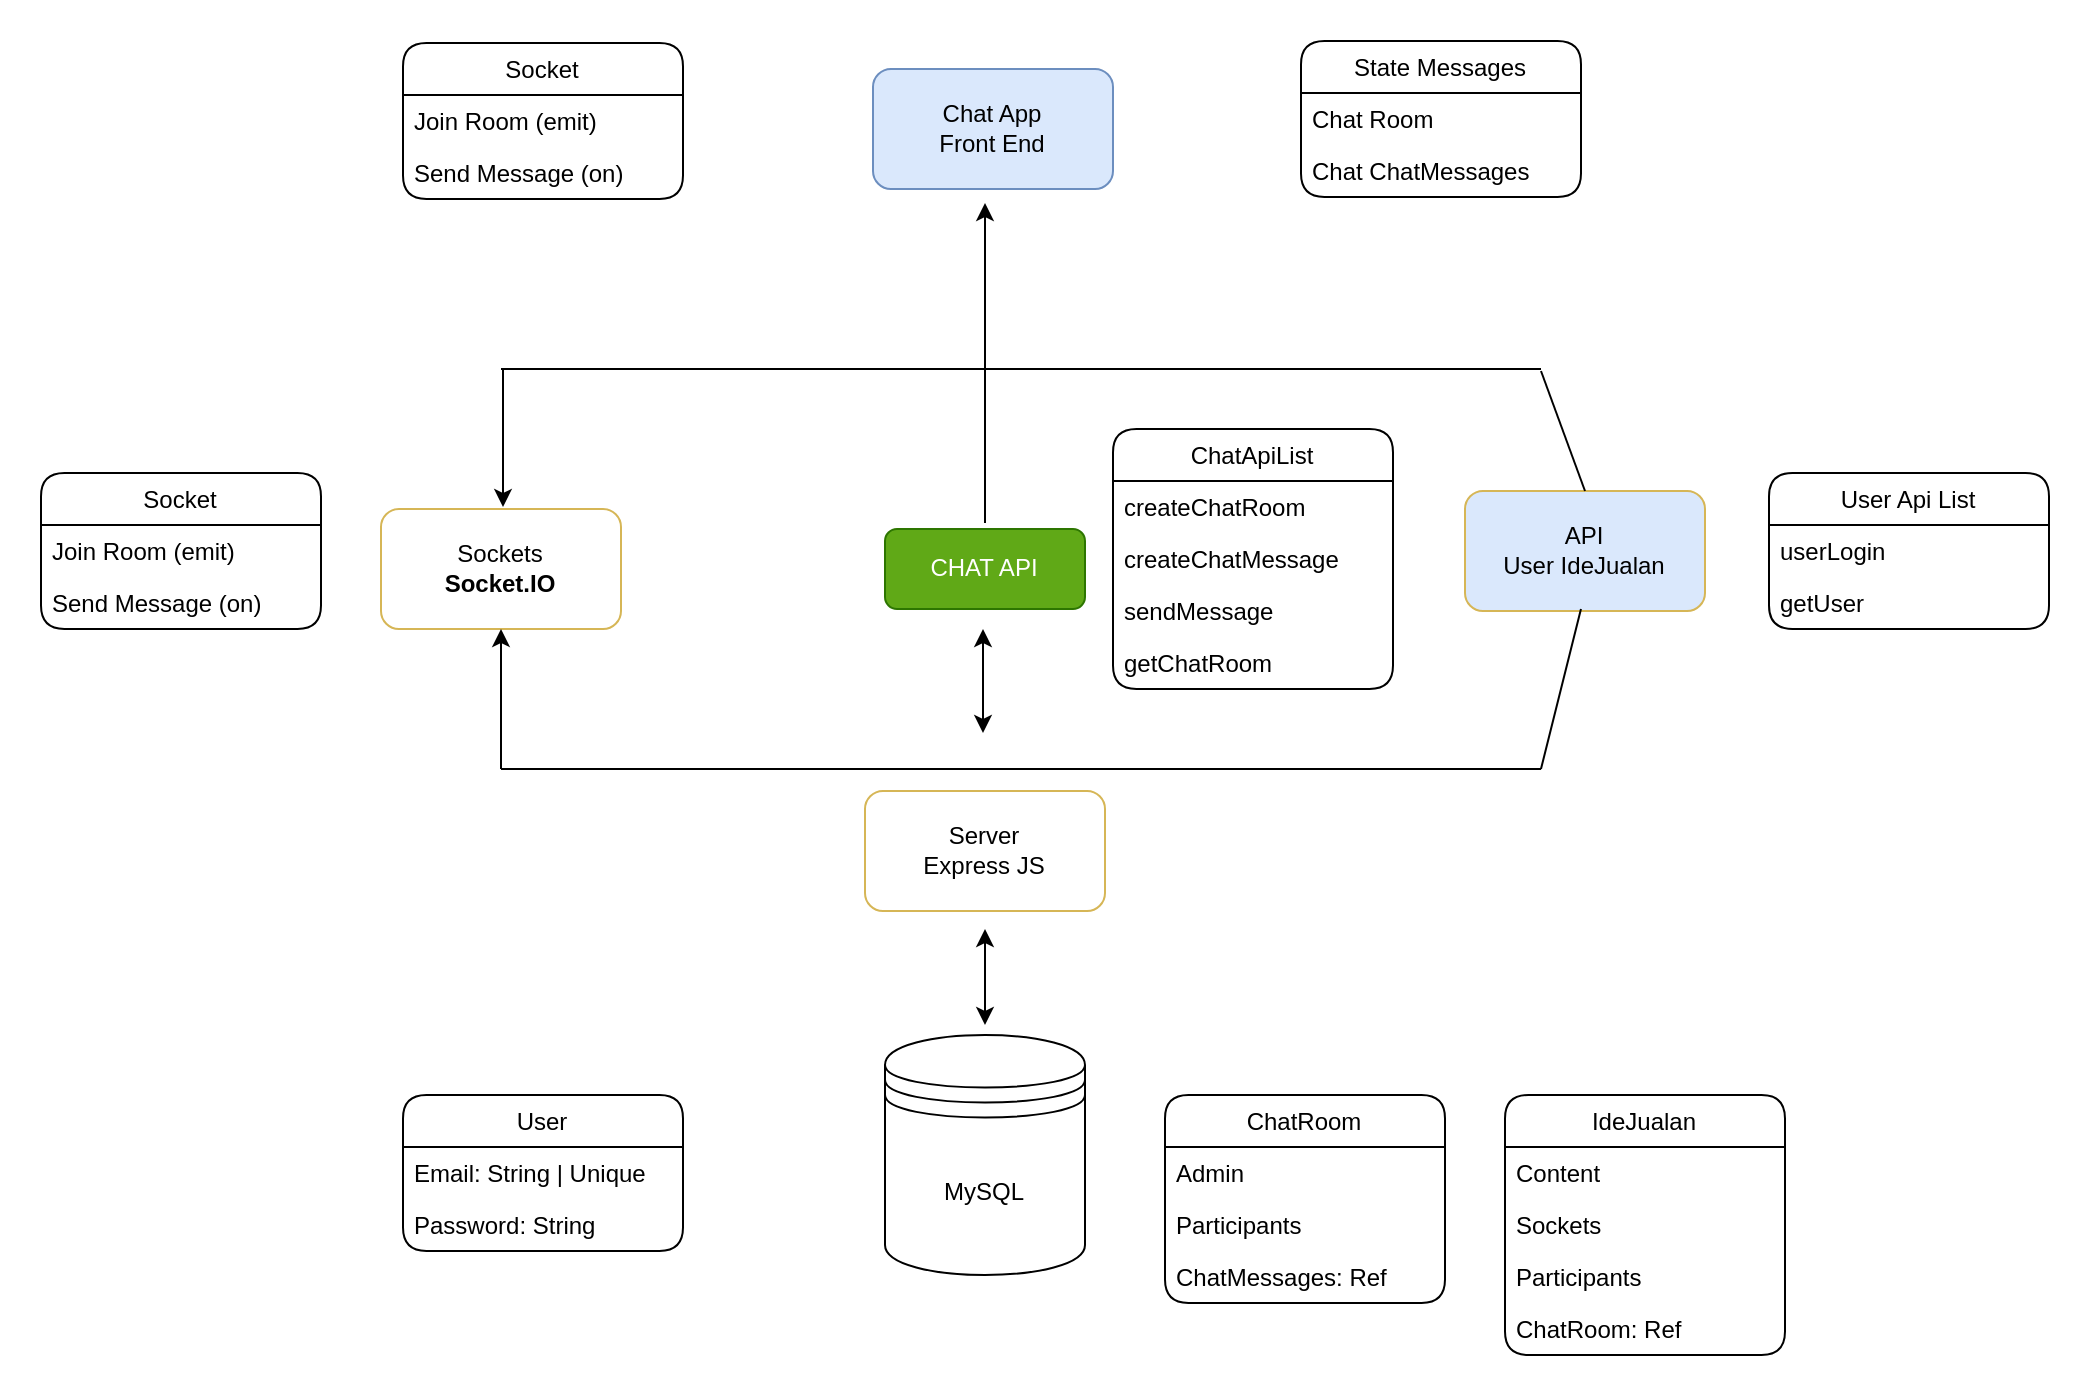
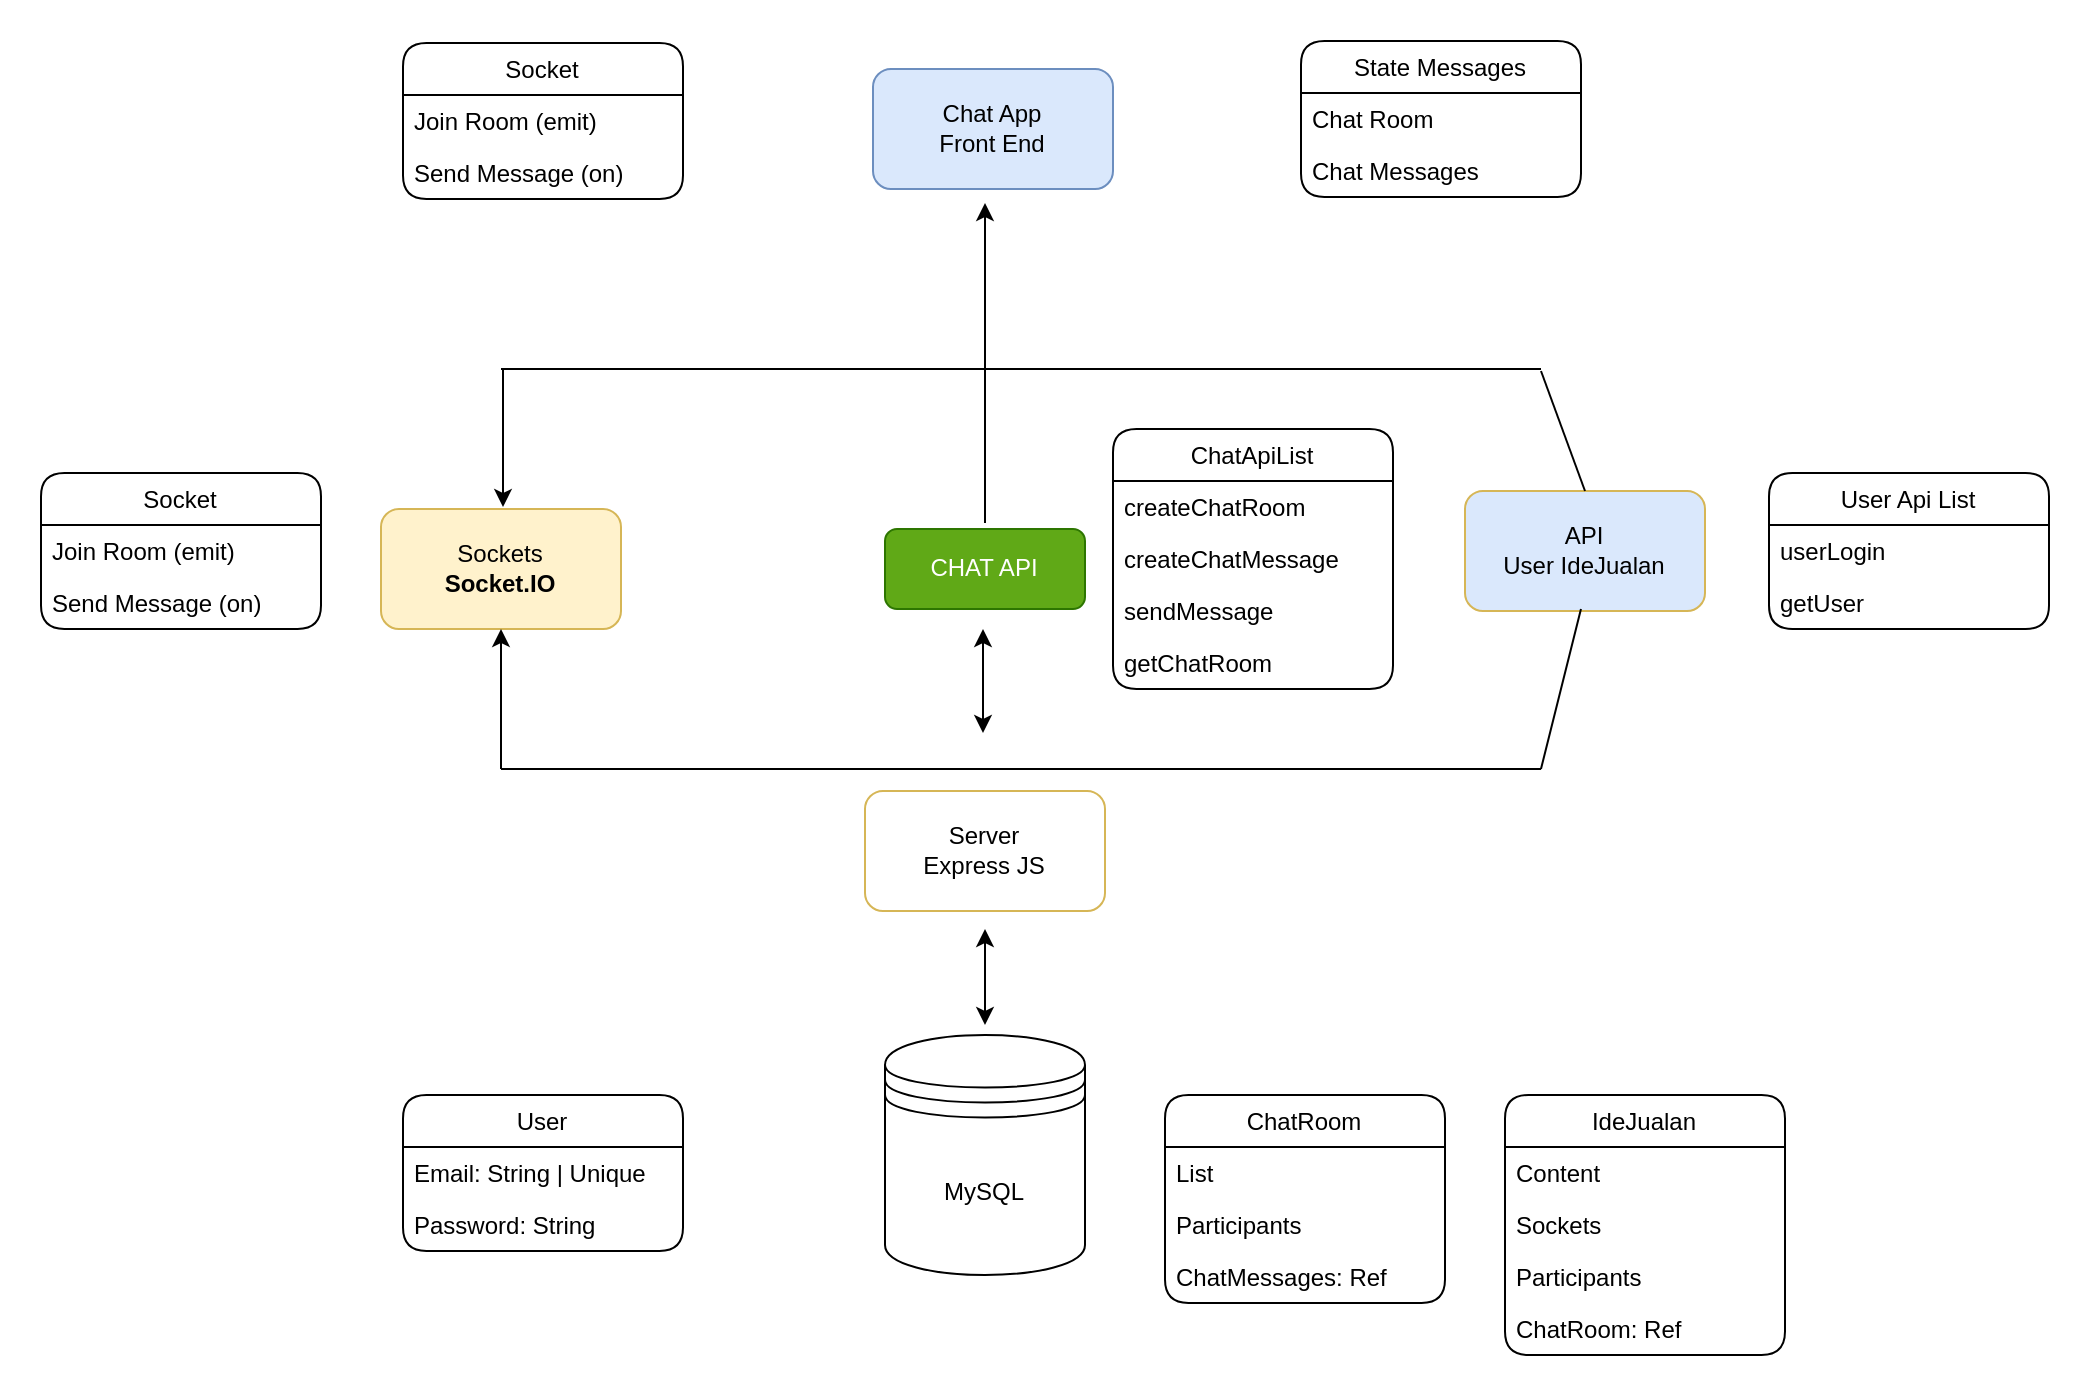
node "Chat ChatMessages": label "Chat ChatMessages" -> "Chat Messages"
node "Sockets Socket.IO": fillcolor #ffffff -> #fff2cc
node "Admin": label "Admin" -> "List"
